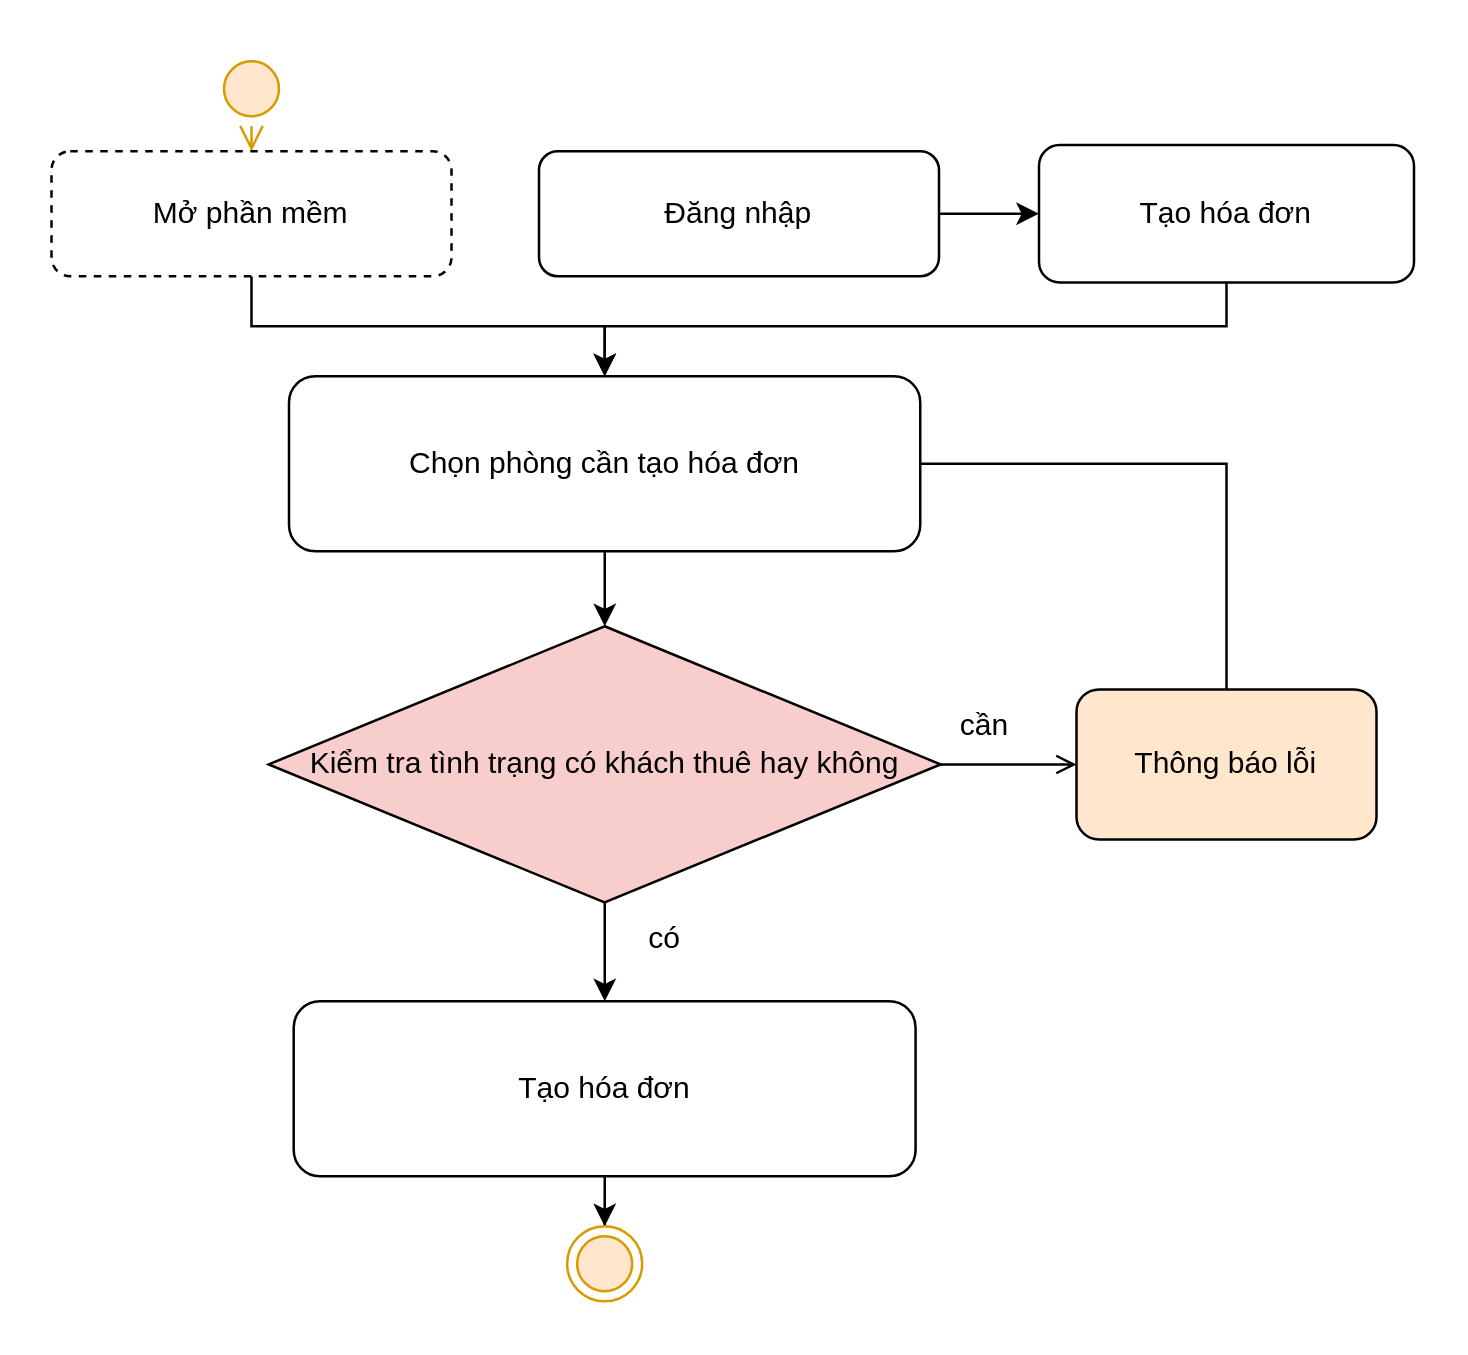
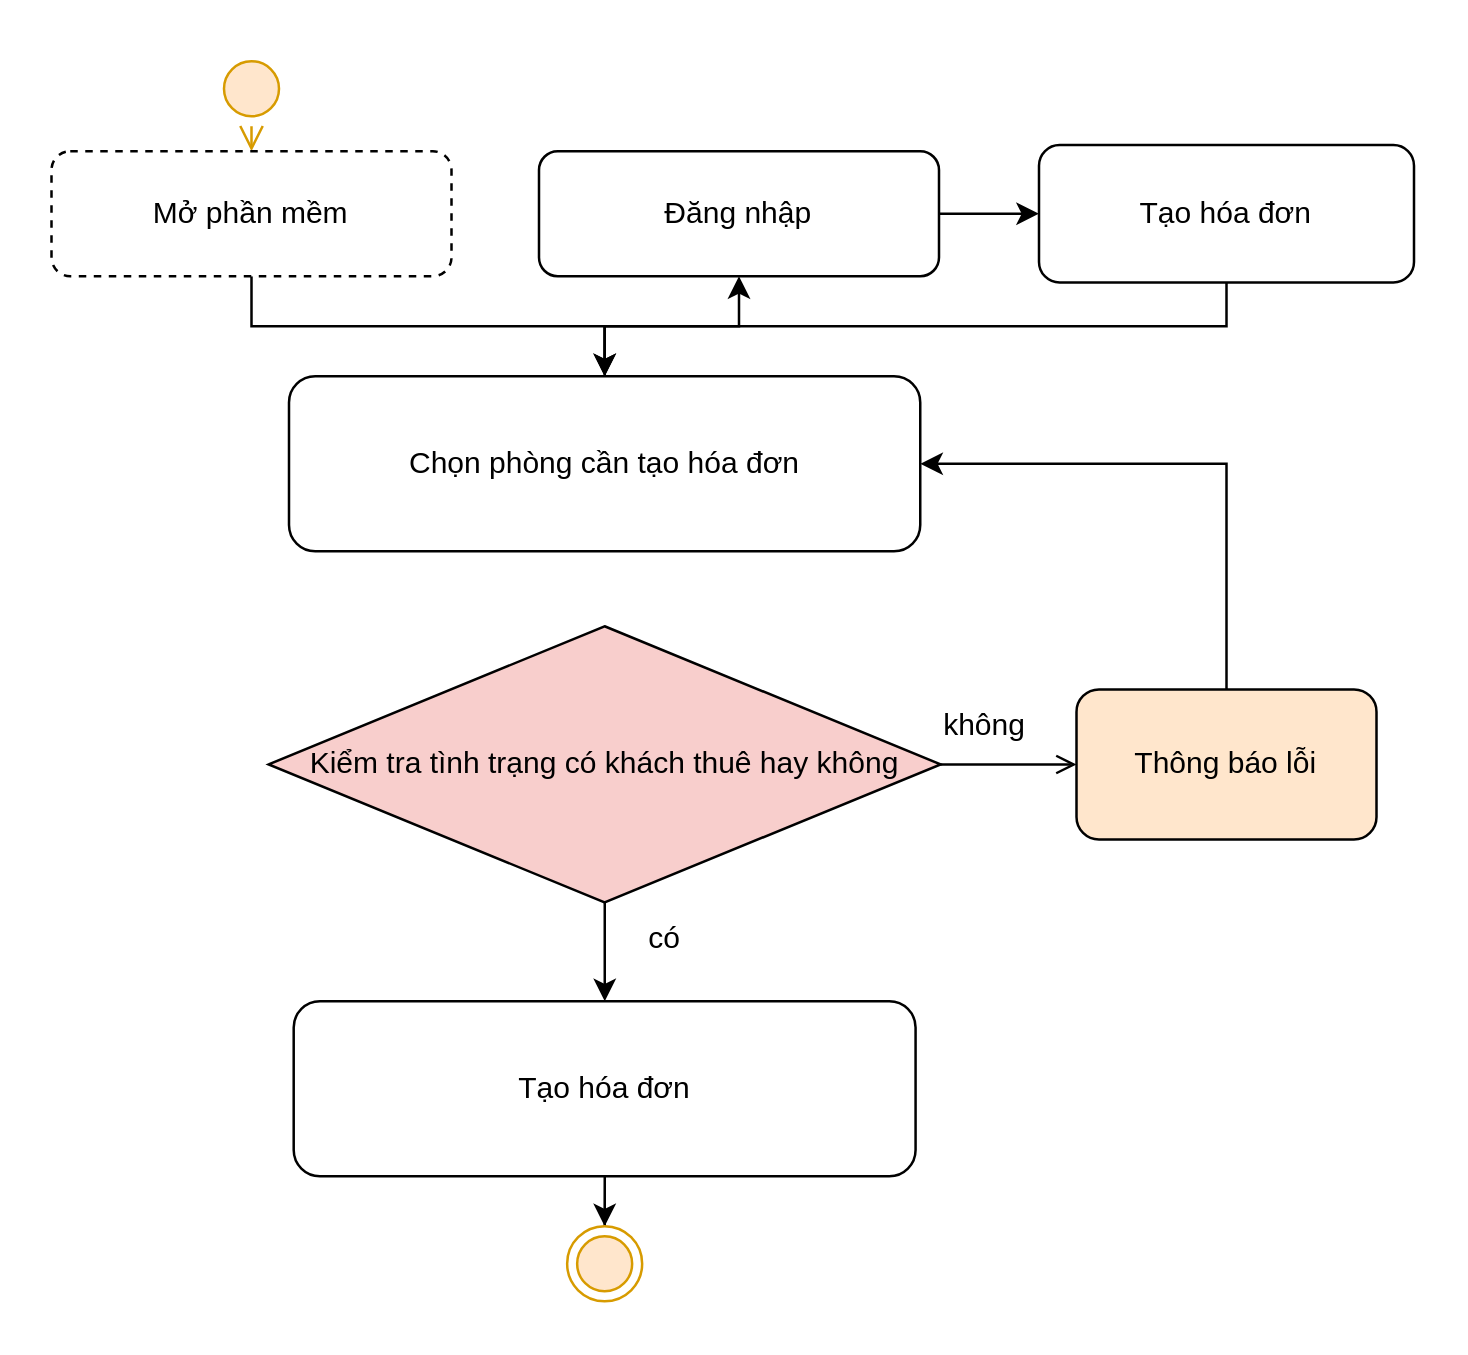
edge "Chọn phòng cần tạo hóa đơn" -- "Thông báo lỗi": arrowhead none -> classic
edge "Chọn phòng cần tạo hóa đơn" -> "Kiểm tra tình trạng có khách thuê hay không": now "Chọn phòng cần tạo hóa đơn" -> "Đăng nhập"
node "cần": label "cần" -> "không"
